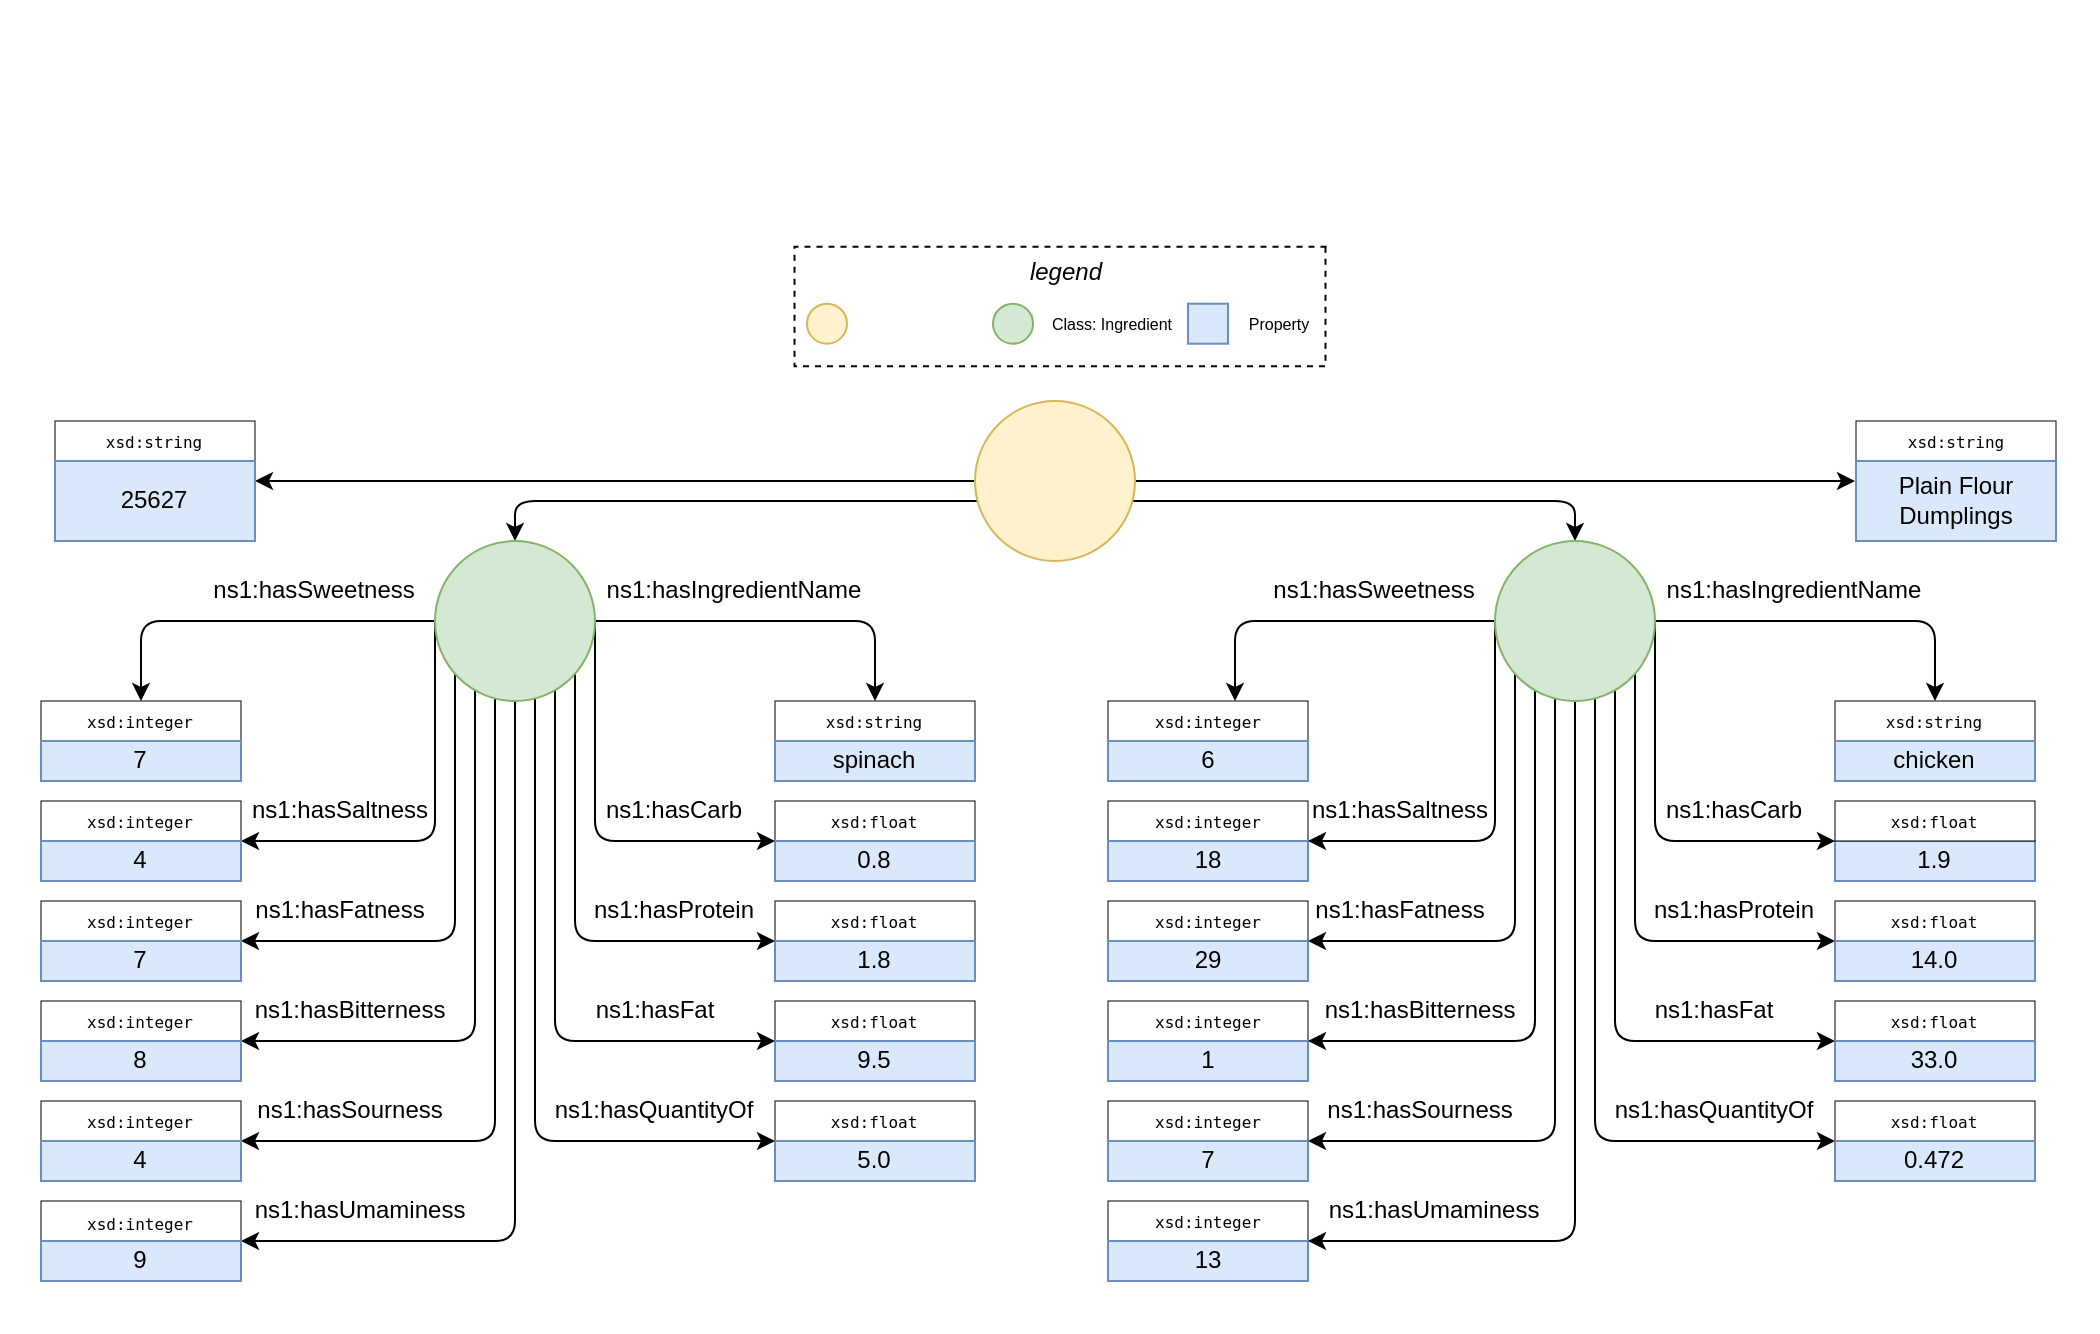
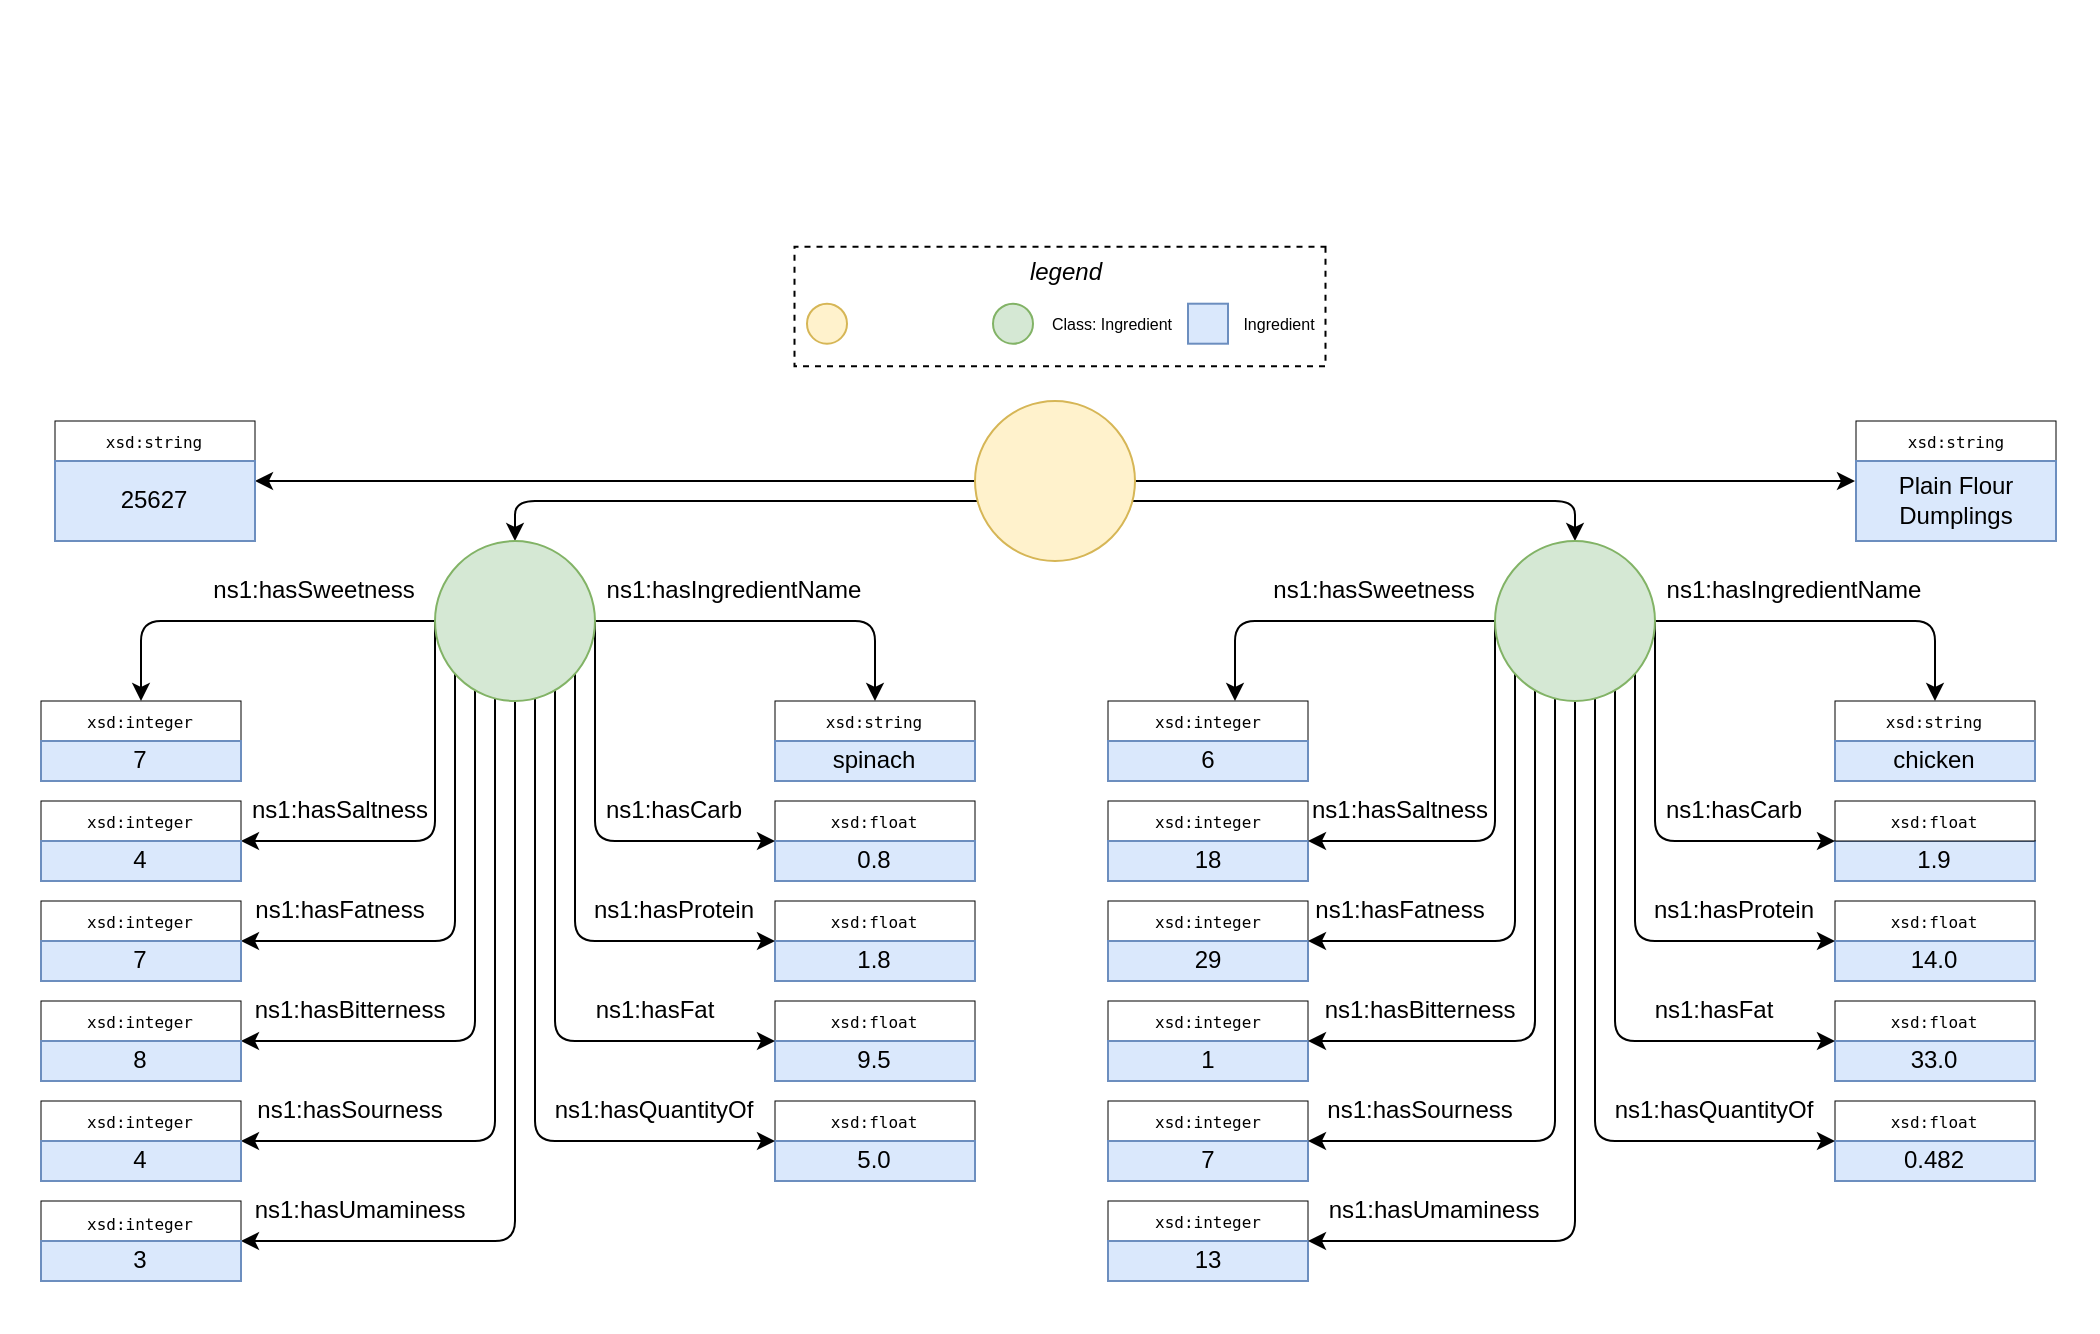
node "Property": label "Property" -> "Ingredient"
node "0.472": label "0.472" -> "0.482"
node "9": label "9" -> "3"
